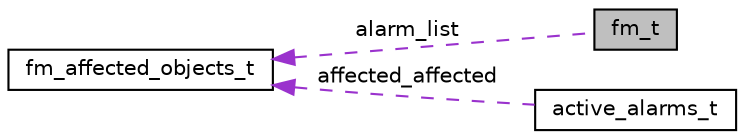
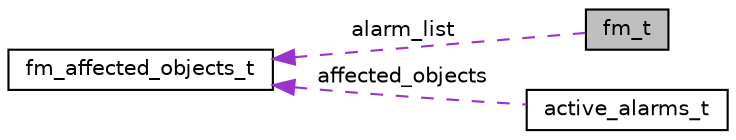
edge "active_alarms_t" -> "fm_affected_objects_t": label " affected_affected" -> " affected_objects"
